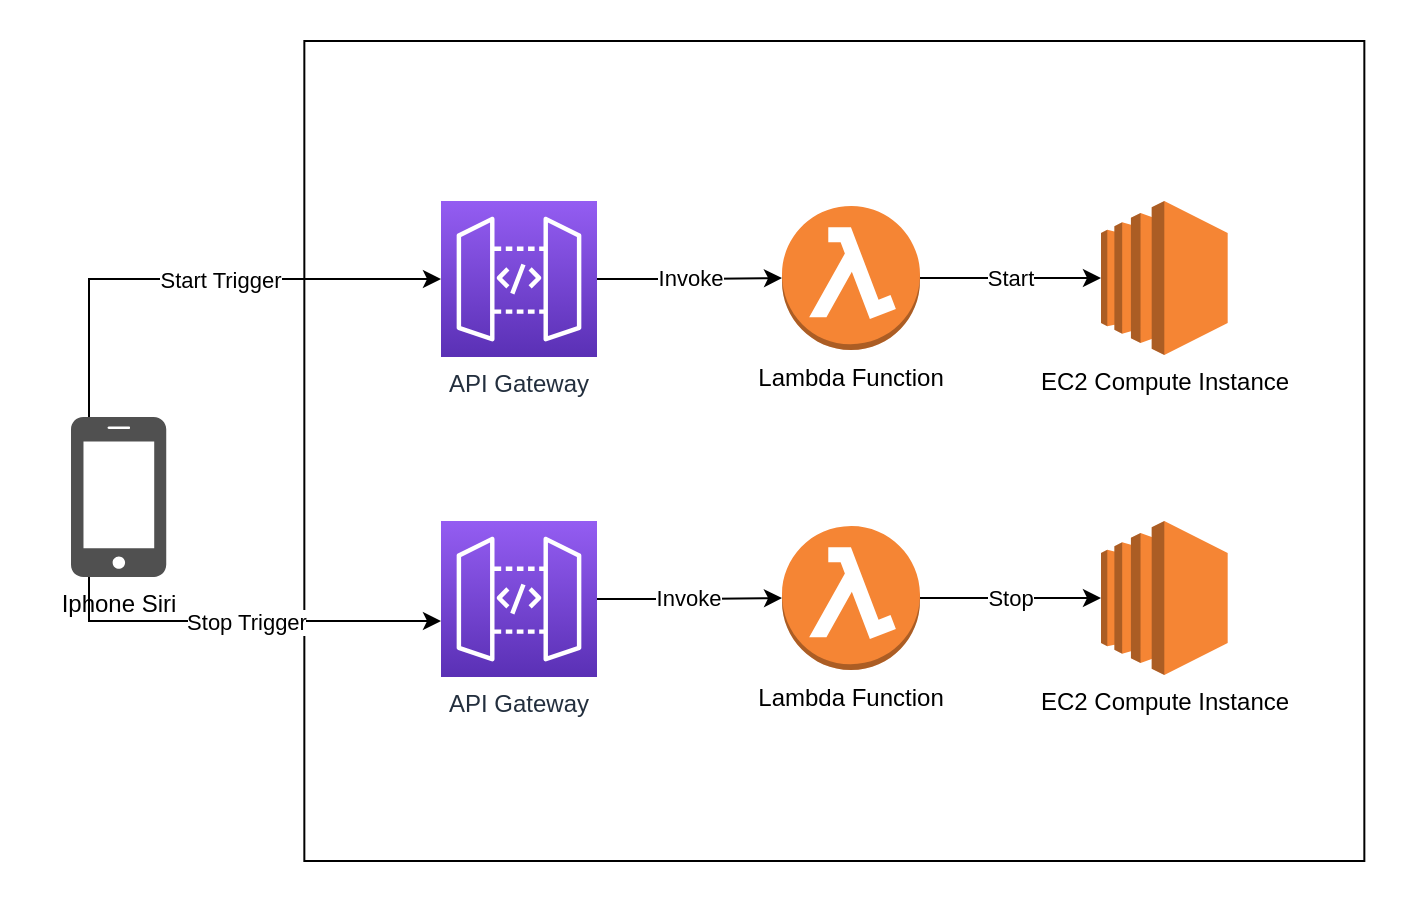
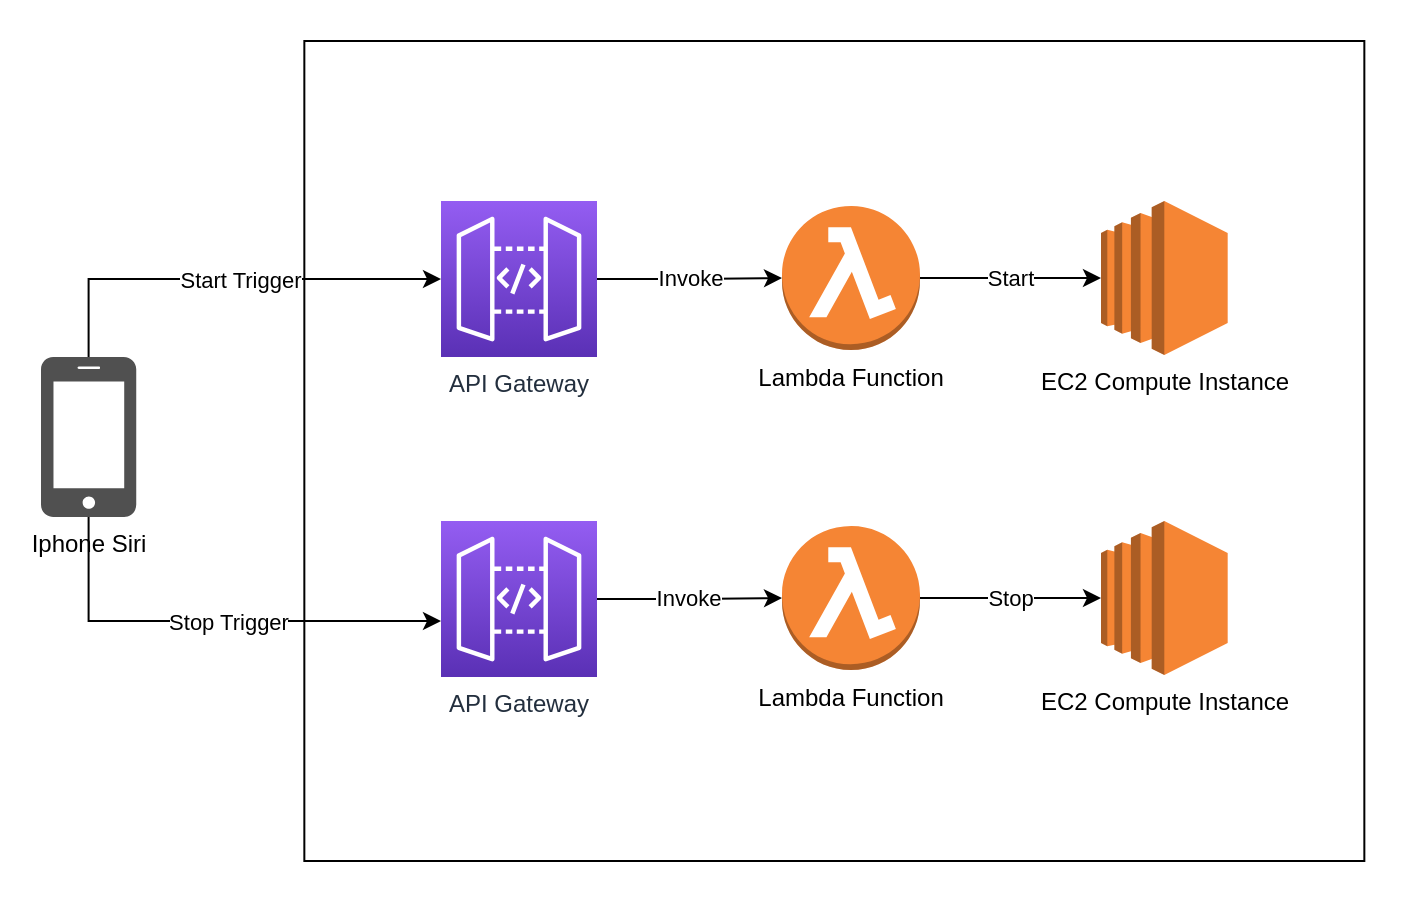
node "Iphone Siri": moved (119, 497) -> (89, 437)
